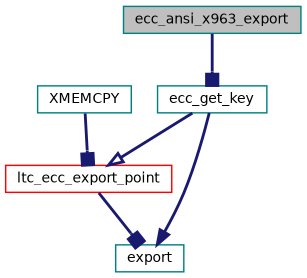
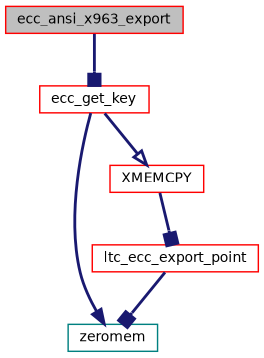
node "ecc_ansi_x963_export": color teal -> red
node "XMEMCPY": color teal -> red
node "ecc_get_key": color teal -> red
edge "ecc_get_key" -> "ltc_ecc_export_point": now "ecc_get_key" -> "XMEMCPY"
node "export": label "export" -> "zeromem"
